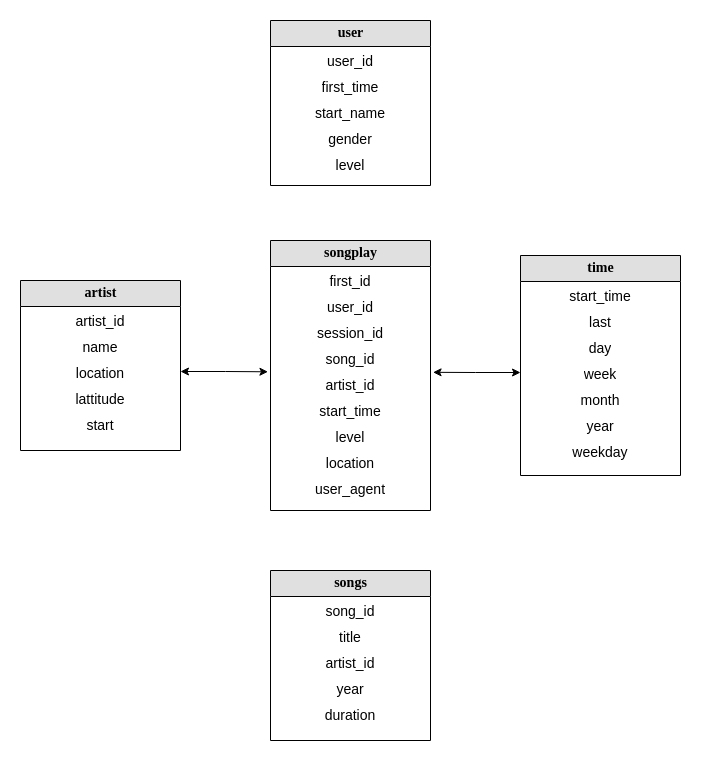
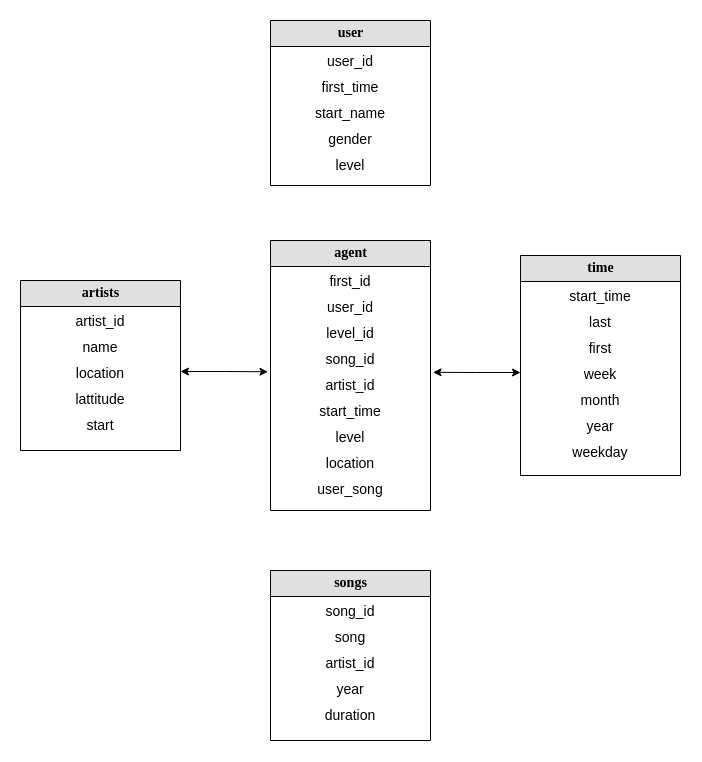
node "songplay": label "songplay" -> "agent"
node "artist": label "artist" -> "artists"
node "session_id": label "session_id" -> "level_id"
node "day": label "day" -> "first"
node "user_agent": label "user_agent" -> "user_song"
node "title": label "title" -> "song"
